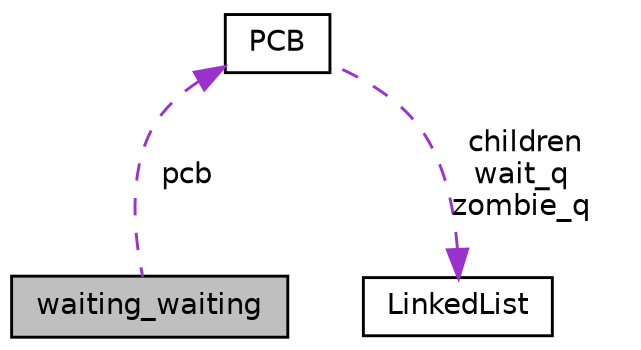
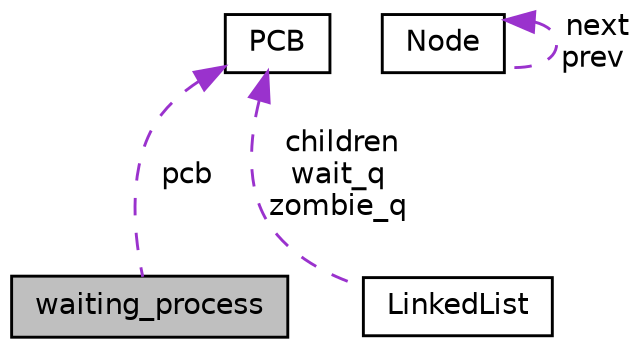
node "Node": added
edge "PCB" -> "LinkedList": reversed
node "waiting_waiting": label "waiting_waiting" -> "waiting_process"
